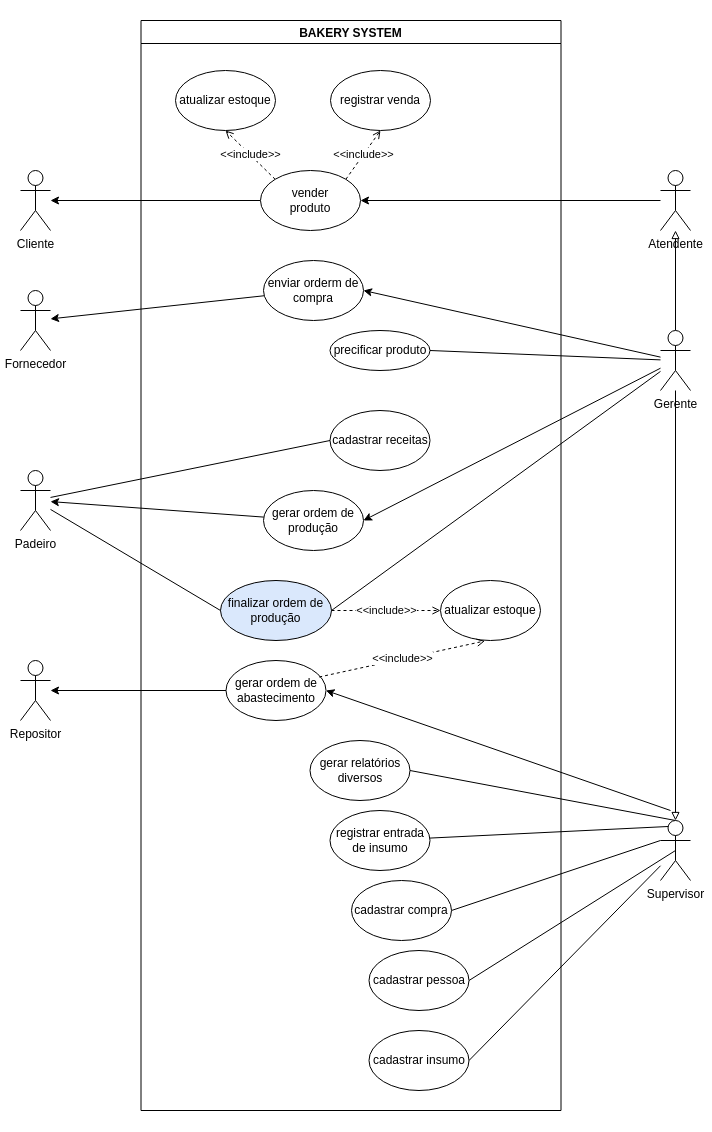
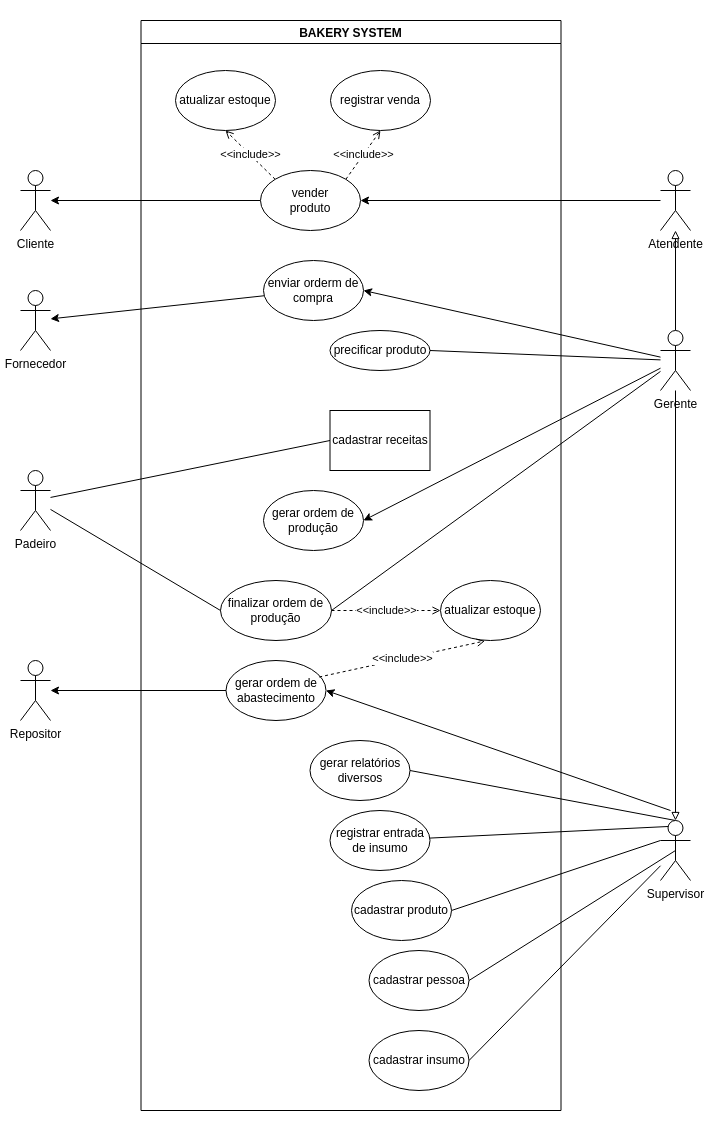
node "cadastrar receitas": shape ellipse -> rectangle
edge "gerar ordem de produção" -> "Padeiro": removed
node "finalizar ordem de produção": fillcolor #dae8fc -> #ffffff
node "cadastrar compra": label "cadastrar compra" -> "cadastrar produto"
